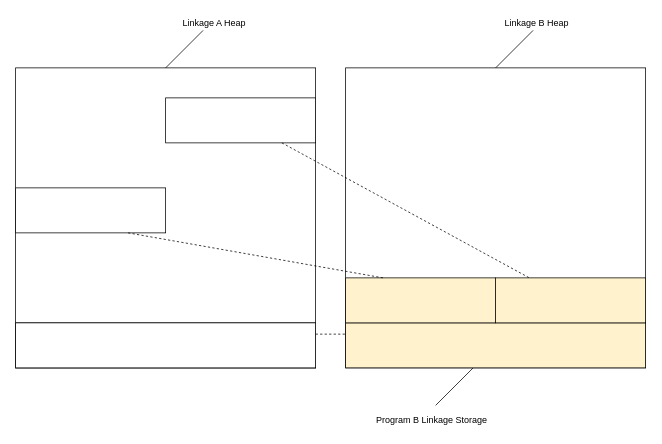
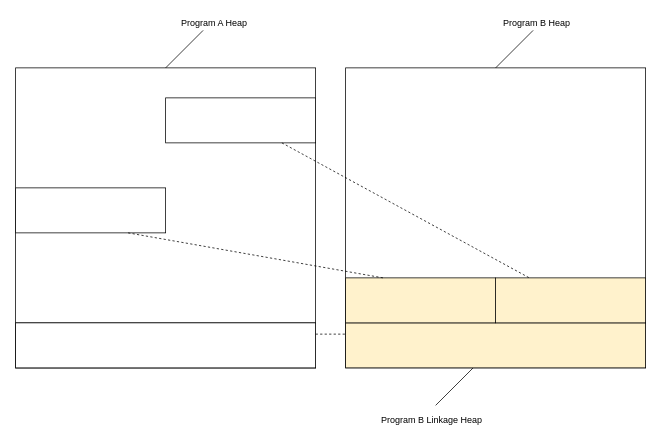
node "Linkage A Heap": label "Linkage A Heap" -> "Program A Heap"
node "Linkage B Heap": label "Linkage B Heap" -> "Program B Heap"
node "Program B Linkage Storage": label "Program B Linkage Storage" -> "Program B Linkage Heap"
